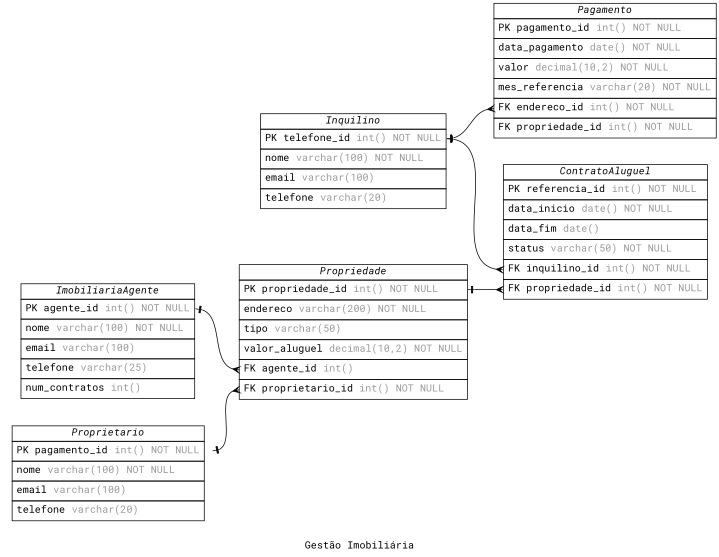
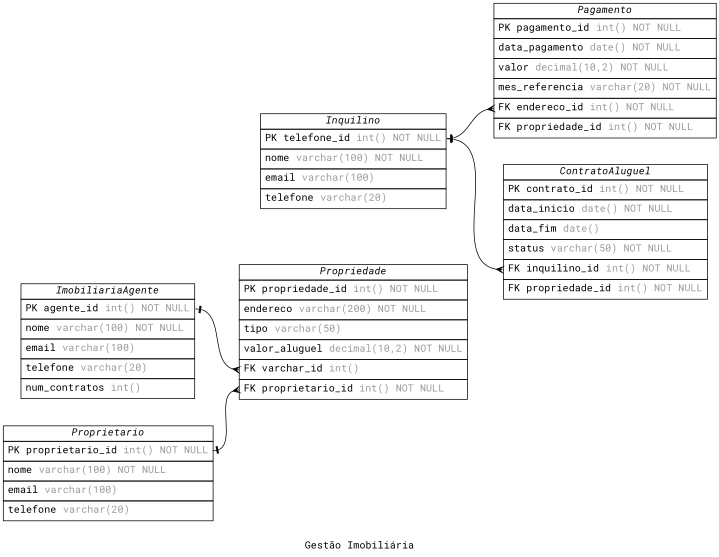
node "ContratoAluguel": text "PK referencia_id" -> "PK contrato_id"
edge "ContratoAluguel" -- "Propriedade": removed
node "ImobiliariaAgente": text "varchar(25)" -> "varchar(20)"
node "Propriedade": text "FK agente_id" -> "FK varchar_id"
node "Proprietario": text "PK pagamento_id" -> "PK proprietario_id"
